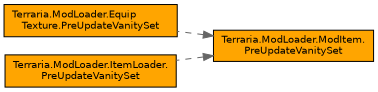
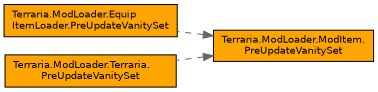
node "Terraria.ModLoader.Equip Texture.PreUpdateVanitySet": label "Terraria.ModLoader.Equip Texture.PreUpdateVanitySet" -> "Terraria.ModLoader.Equip ItemLoader.PreUpdateVanitySet"
node "Terraria.ModLoader.ItemLoader. PreUpdateVanitySet": label "Terraria.ModLoader.ItemLoader. PreUpdateVanitySet" -> "Terraria.ModLoader.Terraria. PreUpdateVanitySet"
